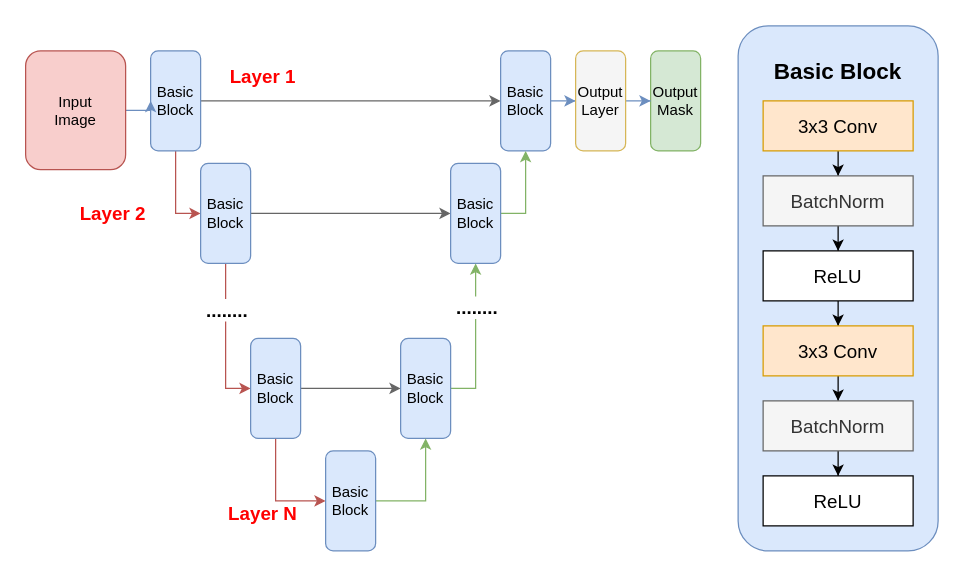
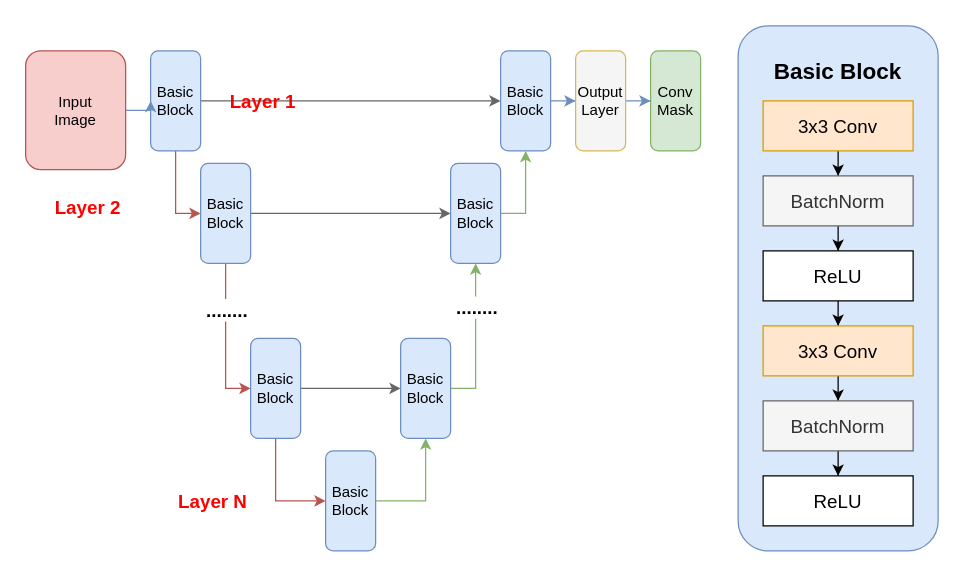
node "Layer 1": moved (263, 76) -> (263, 101)
node "Output Mask": label "Output Mask" -> "Conv Mask"
node "Layer 2": moved (113, 213) -> (88, 207)
node "Layer N": moved (263, 513) -> (213, 501)
